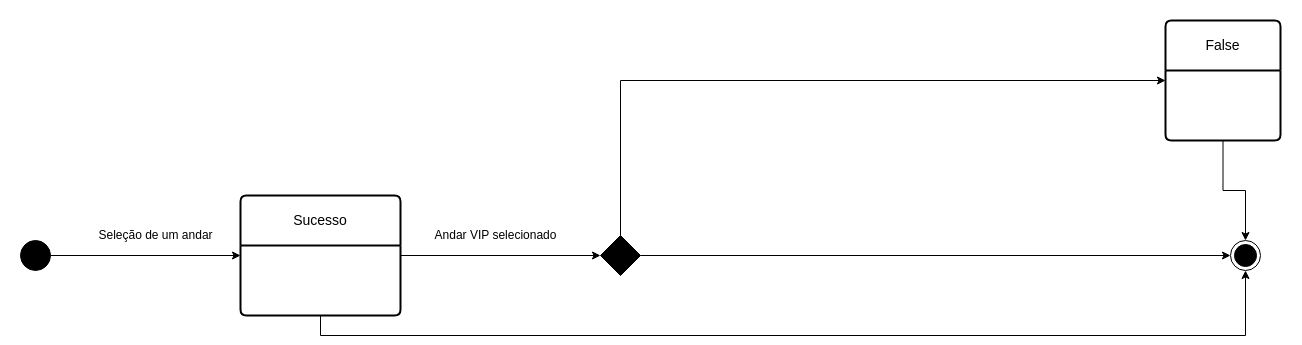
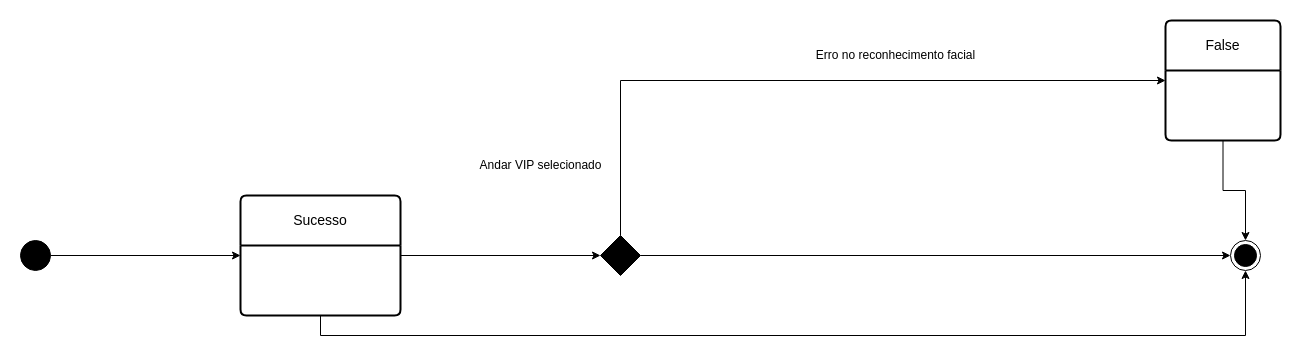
node "Erro no reconhecimento facial": added
node "Seleção de um andar": removed
node "Andar VIP selecionado": moved (496, 236) -> (541, 166)
